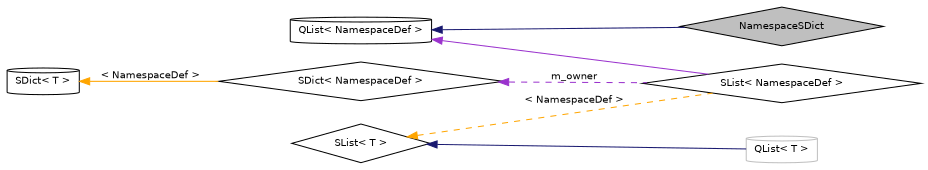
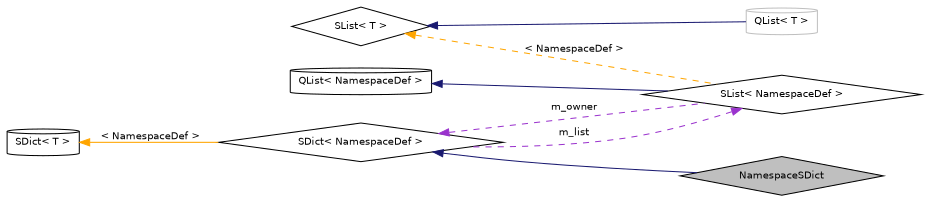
edge "NamespaceSDict" -> "QList< NamespaceDef >": now "NamespaceSDict" -> "SDict< NamespaceDef >"
edge "SList< NamespaceDef >" -> "QList< NamespaceDef >": color darkorchid3 -> midnightblue
edge "SDict< NamespaceDef >" -> "SList< NamespaceDef >": added, label "m_list"
